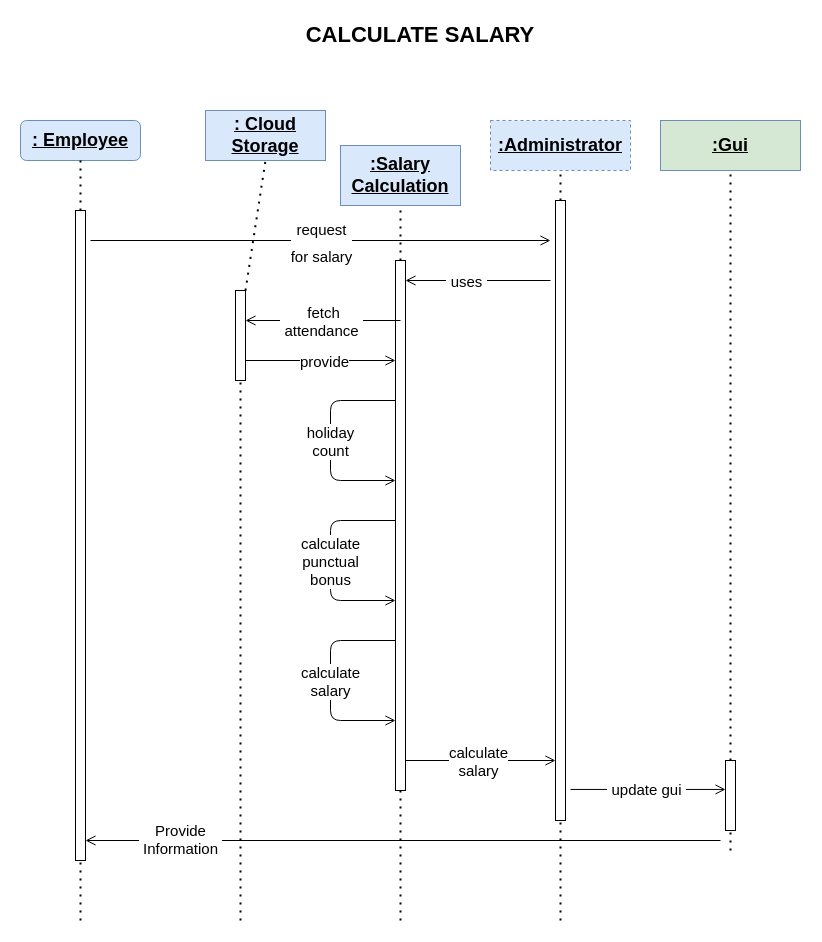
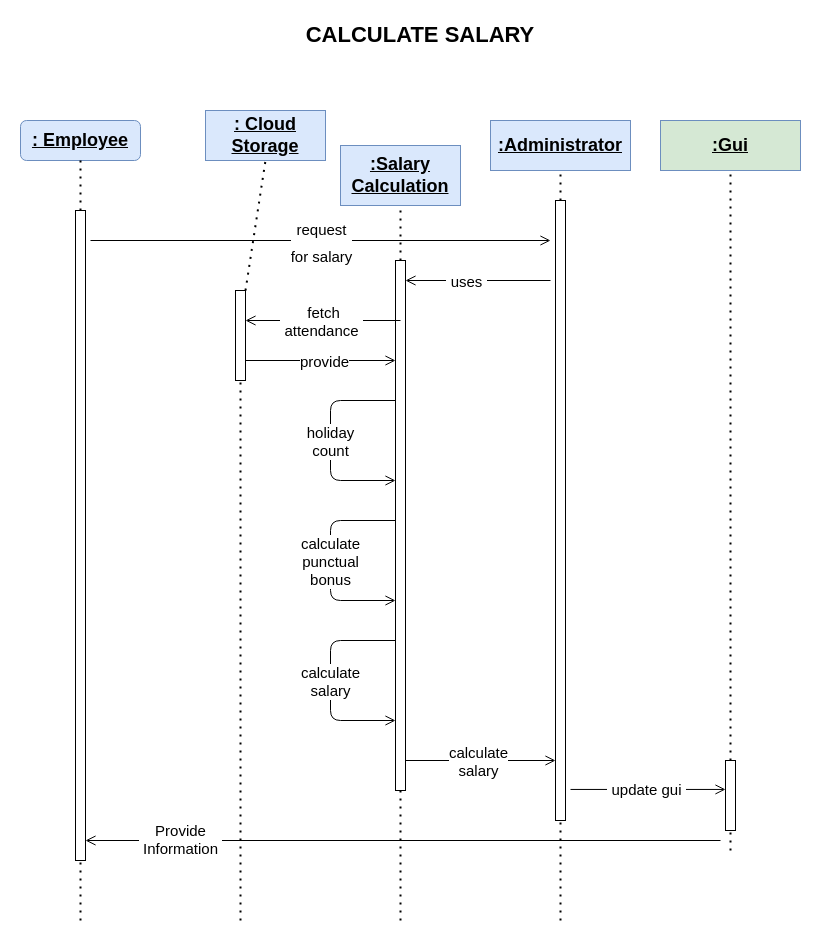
node ":Administrator": style dashed -> solid
